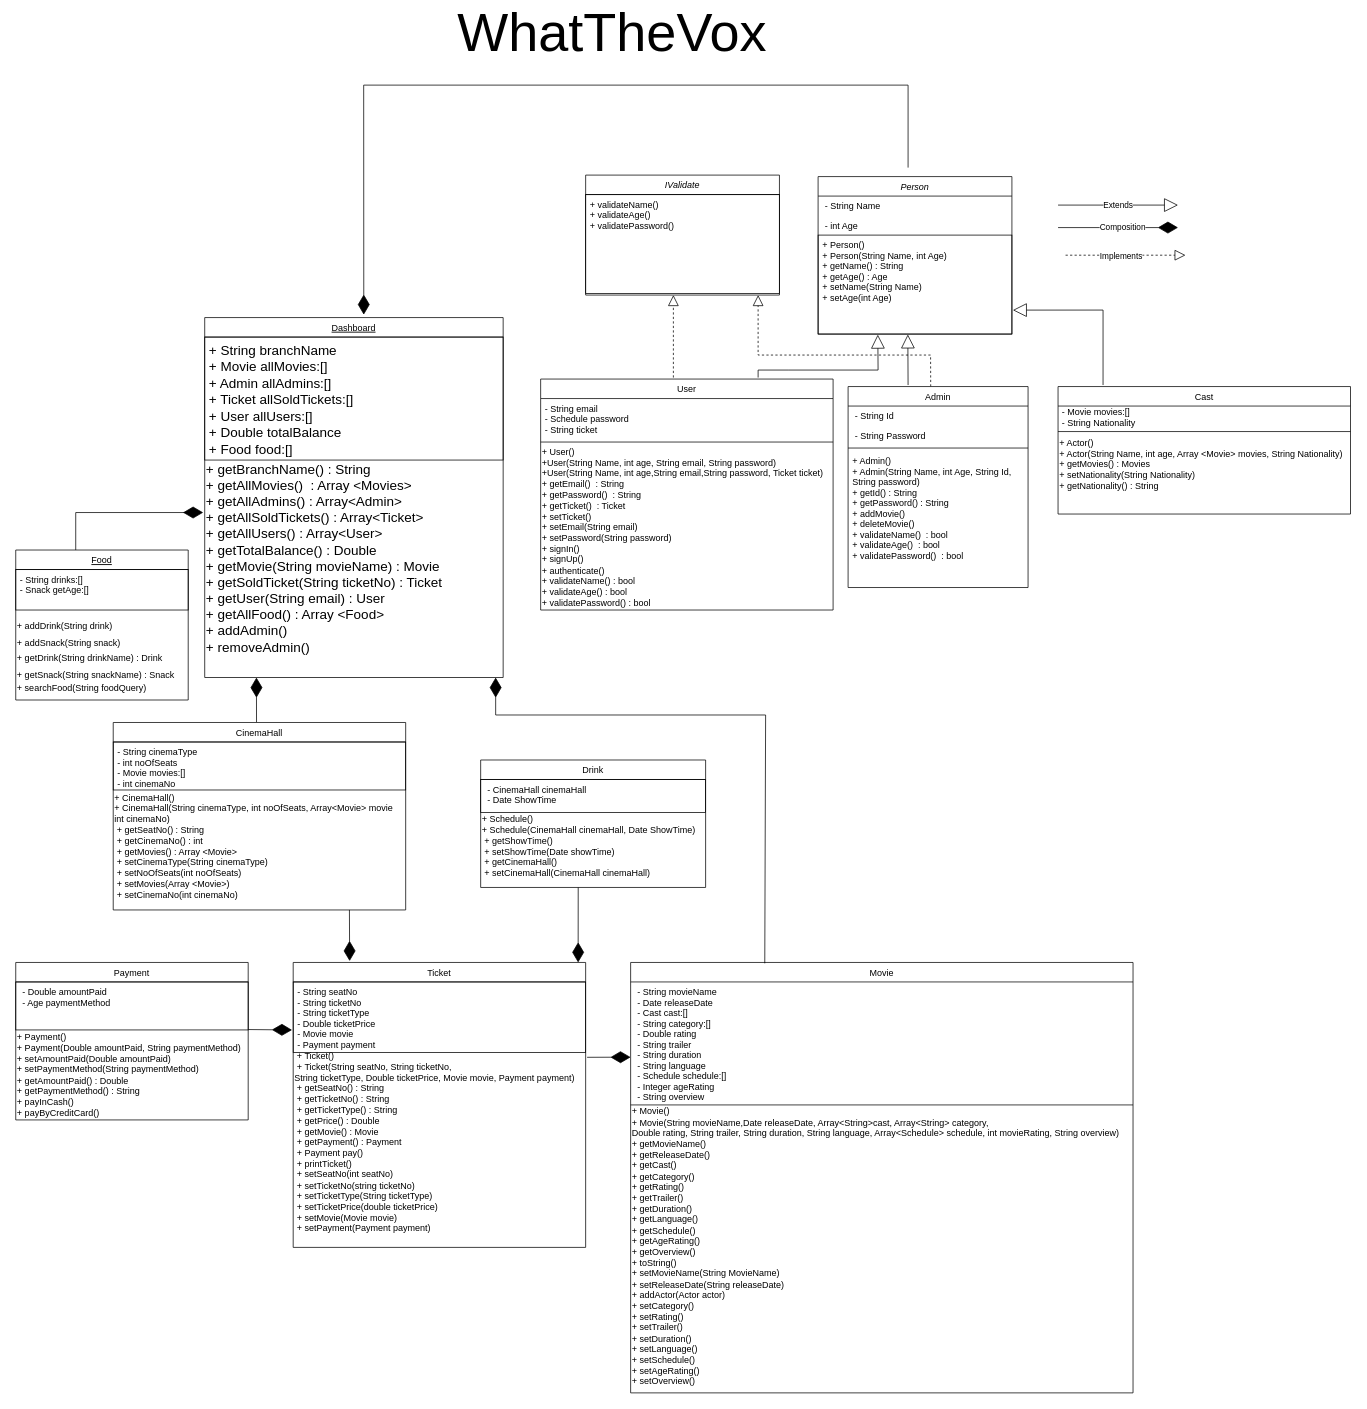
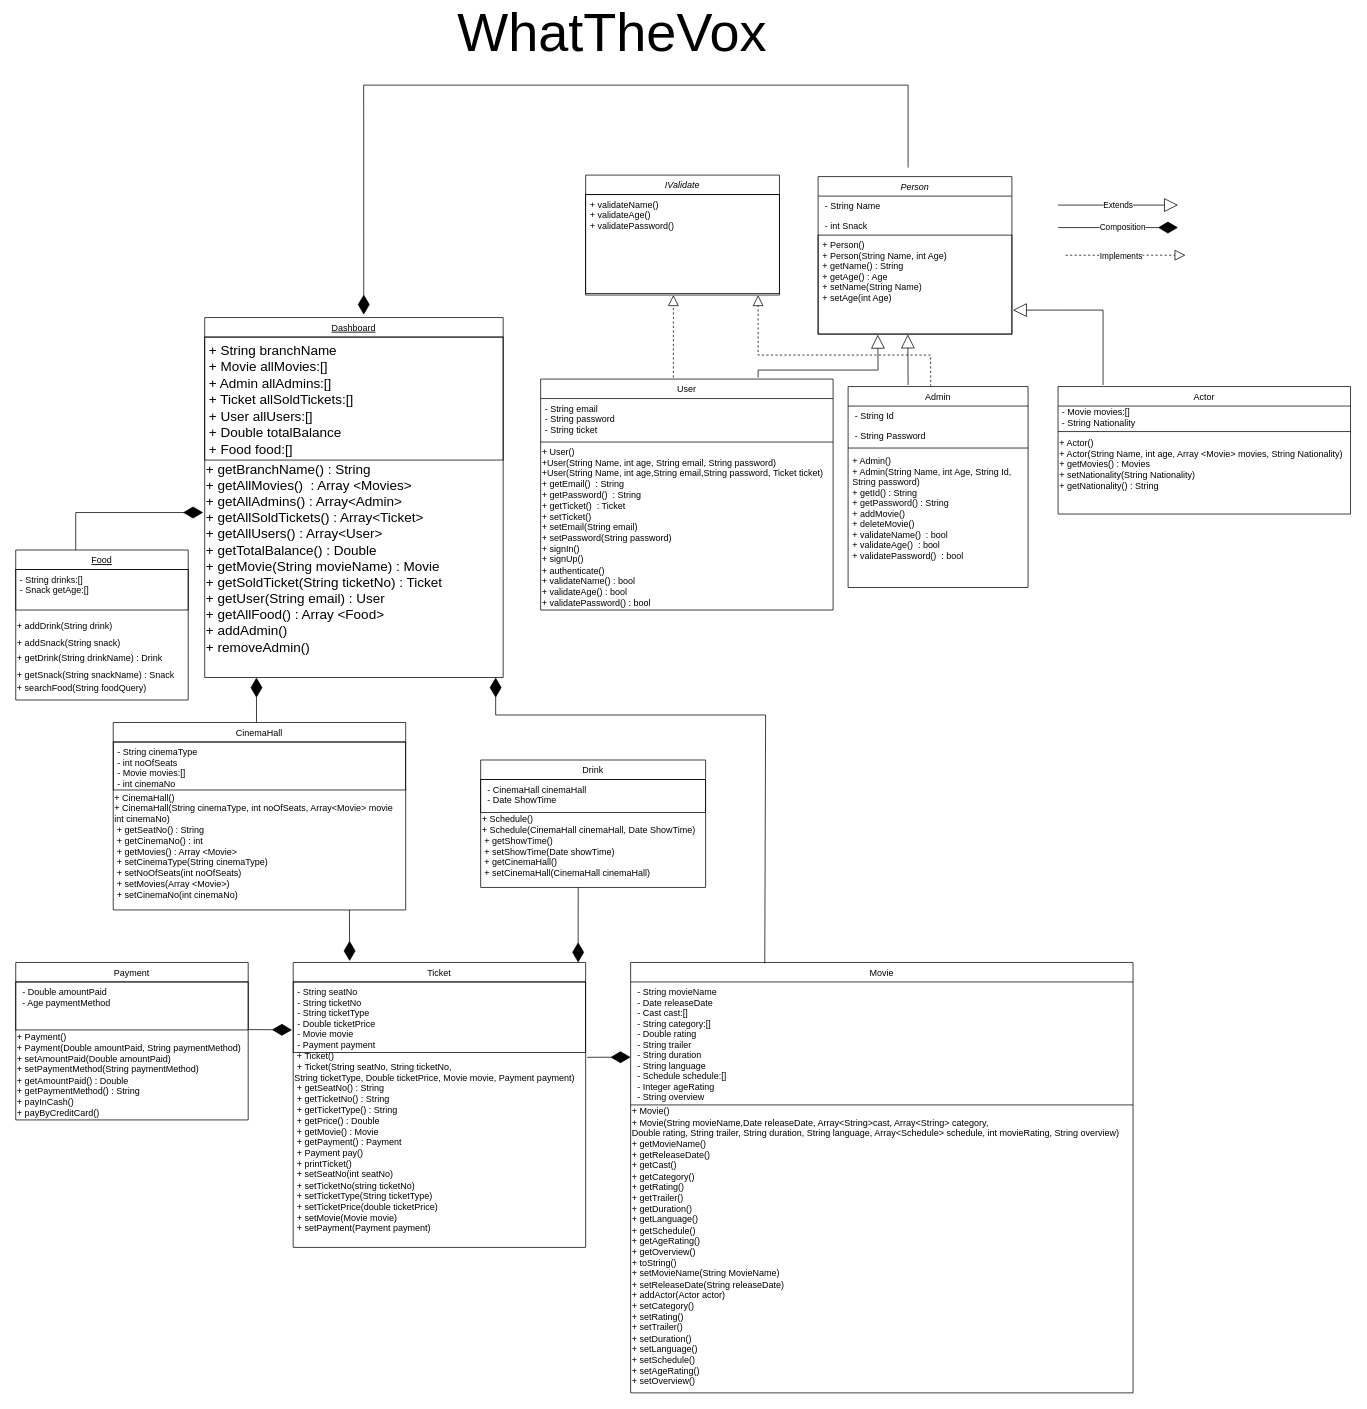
node "- int Age": label "- int Age" -> "- int Snack"
node "Cast": label "Cast" -> "Actor"
node "- String email - Schedule password - String ticket": label "- String email - Schedule password - String ticket" -> "- String email - String password - String ticket"
